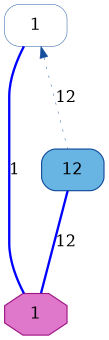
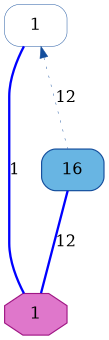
node "12": label "12" -> "16"
